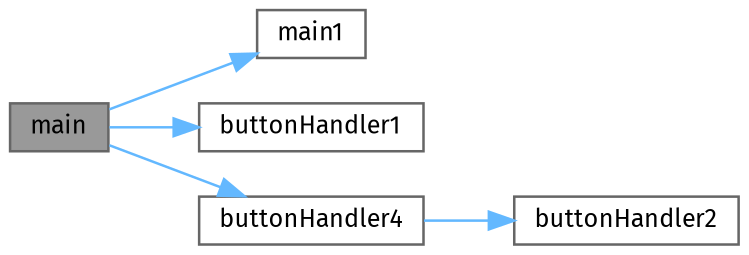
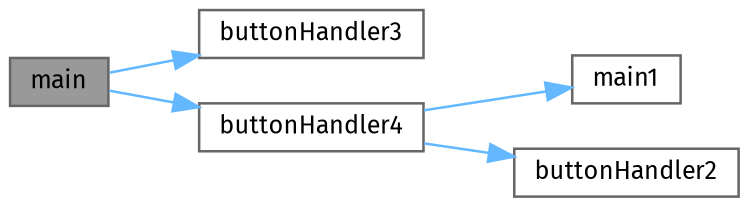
edge "main" -> "main1": now "buttonHandler4" -> "main1"
node "buttonHandler1": label "buttonHandler1" -> "buttonHandler3"
